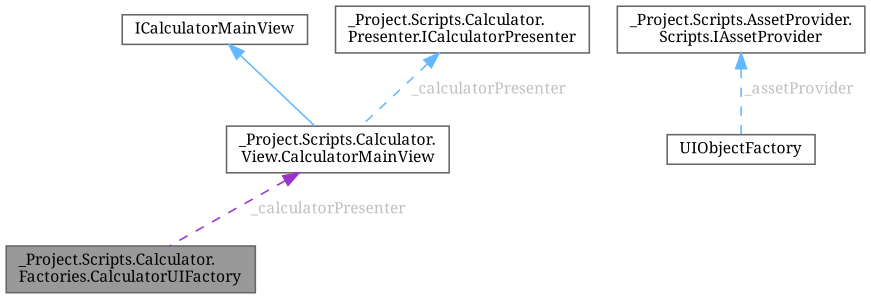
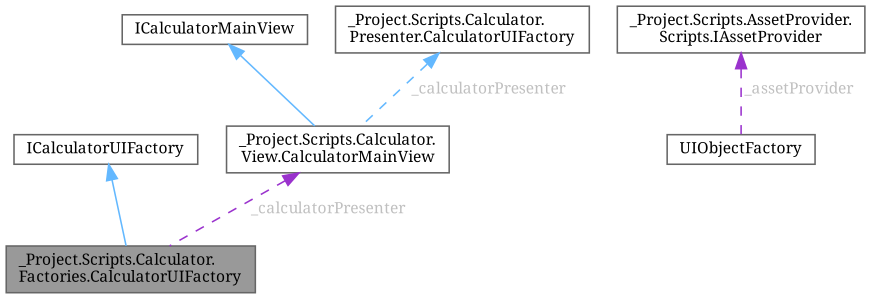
node "_Project.Scripts.Calculator. Presenter.ICalculatorPresenter": label "_Project.Scripts.Calculator. Presenter.ICalculatorPresenter" -> "_Project.Scripts.Calculator. Presenter.CalculatorUIFactory"
edge "UIObjectFactory" -> "_Project.Scripts.AssetProvider. Scripts.IAssetProvider": color steelblue1 -> darkorchid3
node "ICalculatorUIFactory": added
